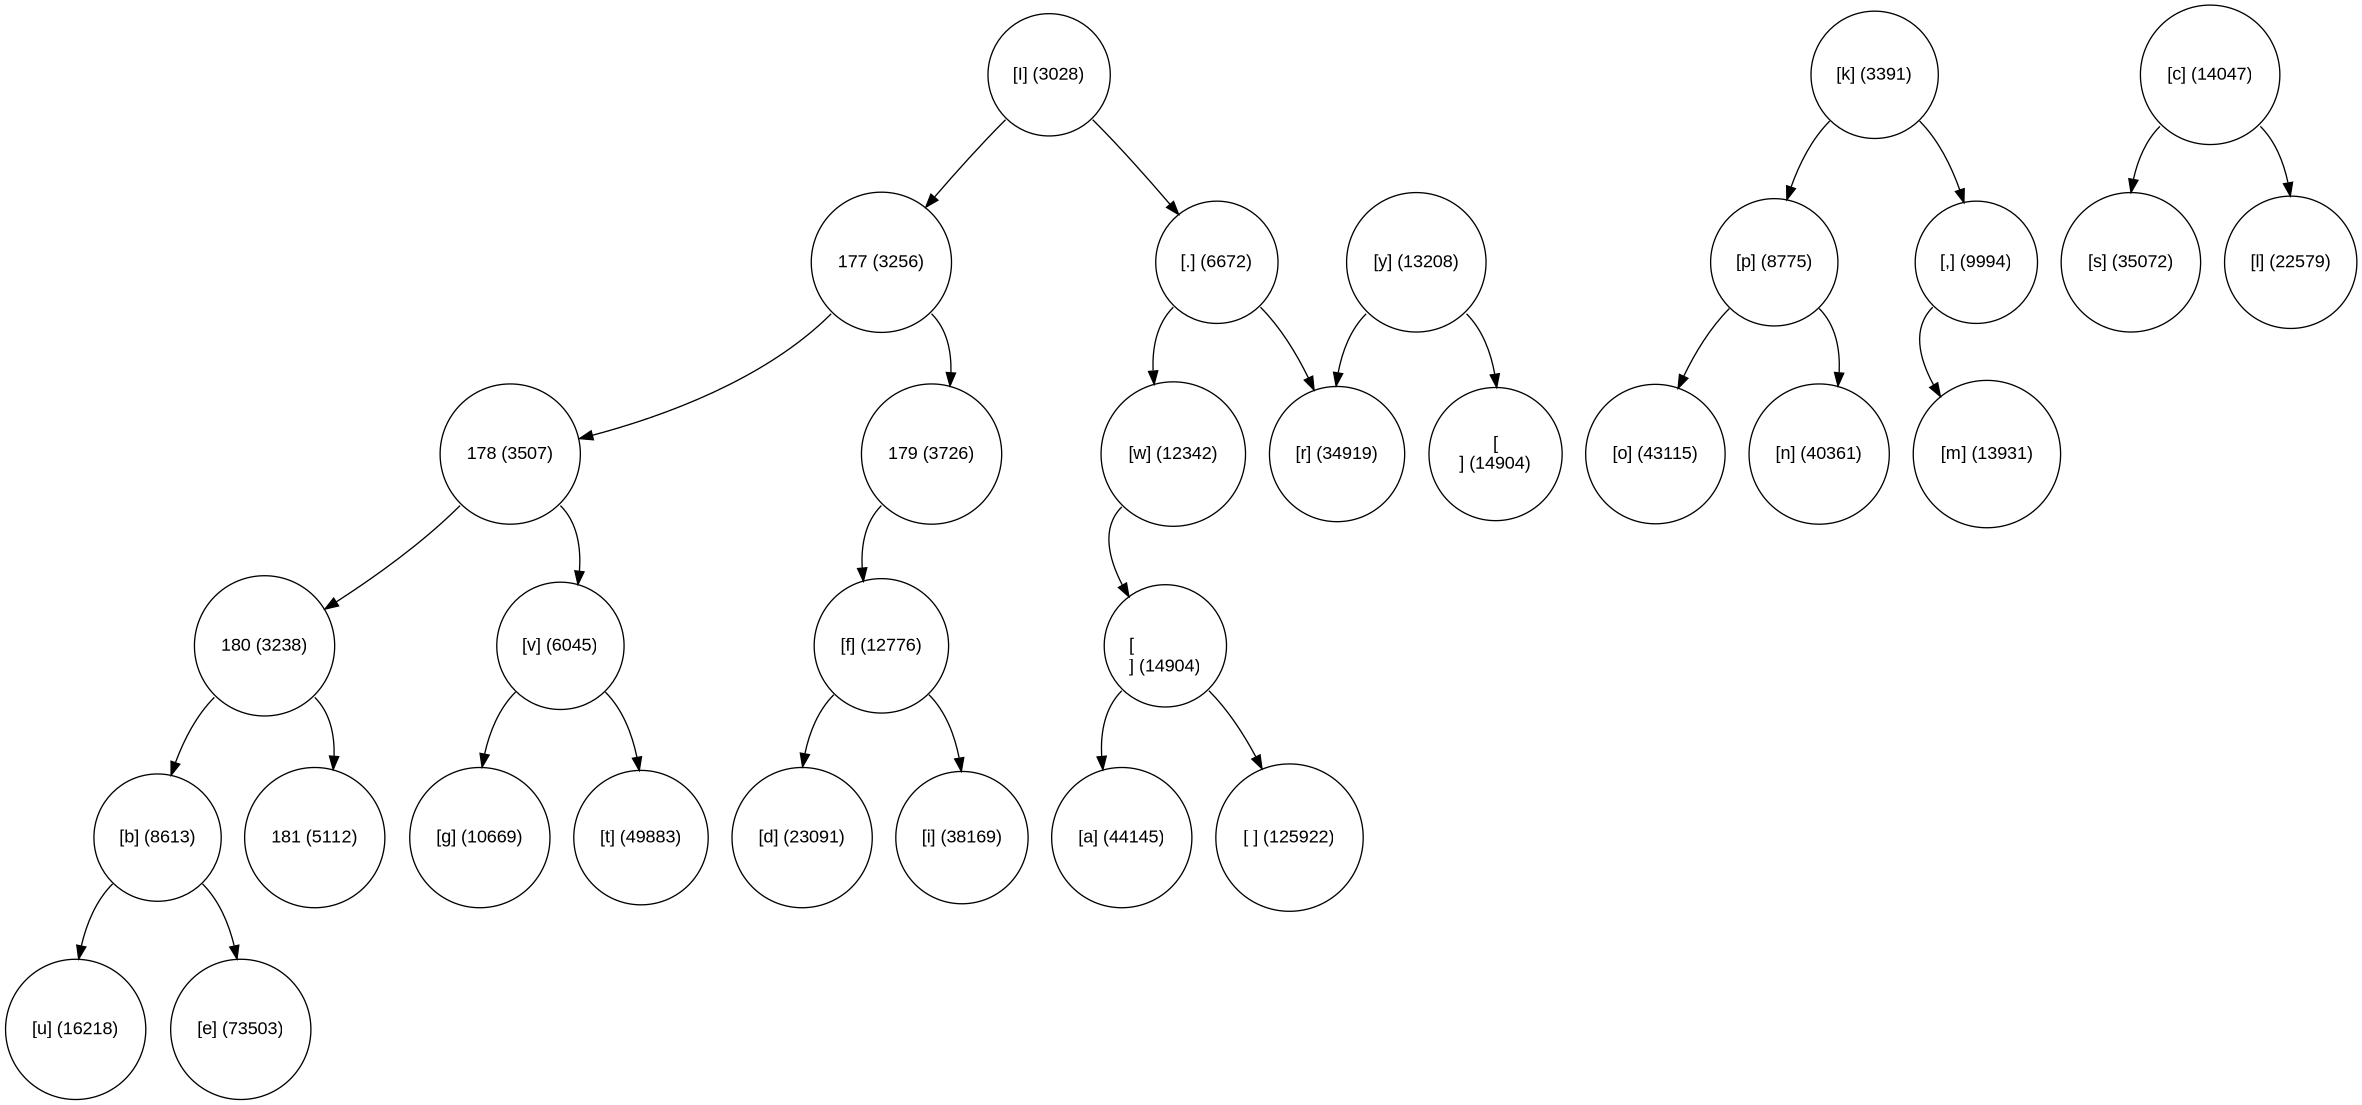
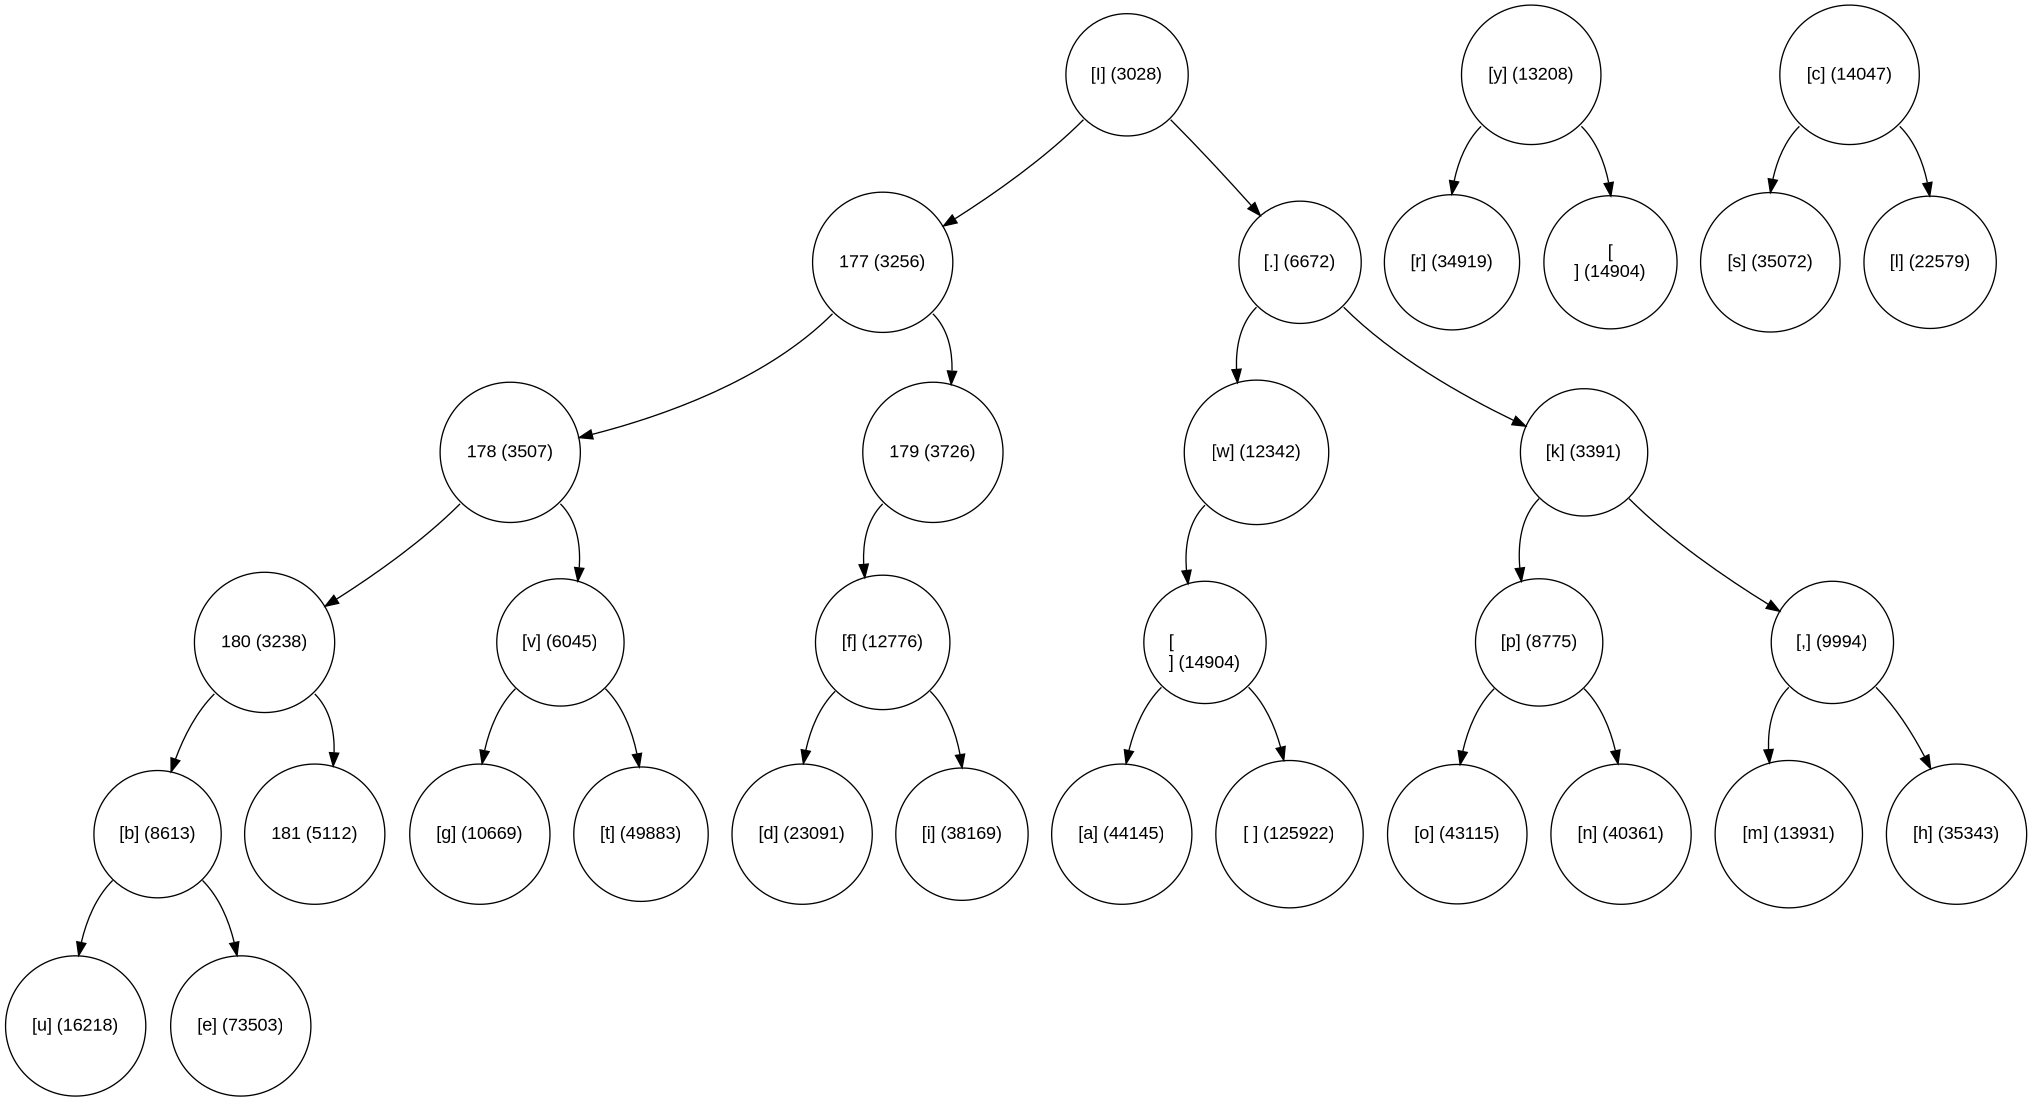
edge "[.] (6672)" -> "[r] (34919)": now "[.] (6672)" -> "[k] (3391)"
node "[h] (35343)": added
